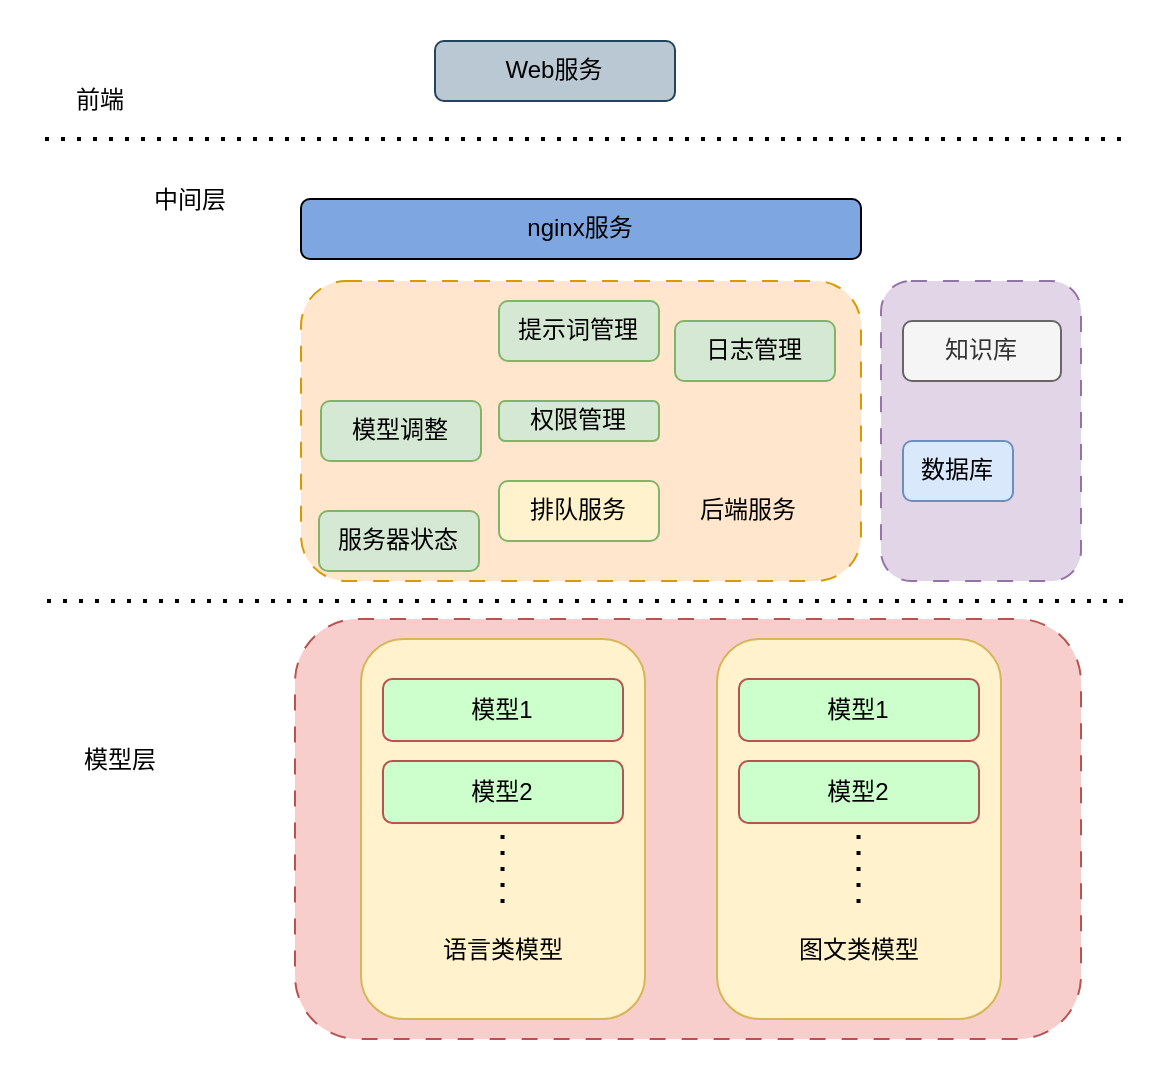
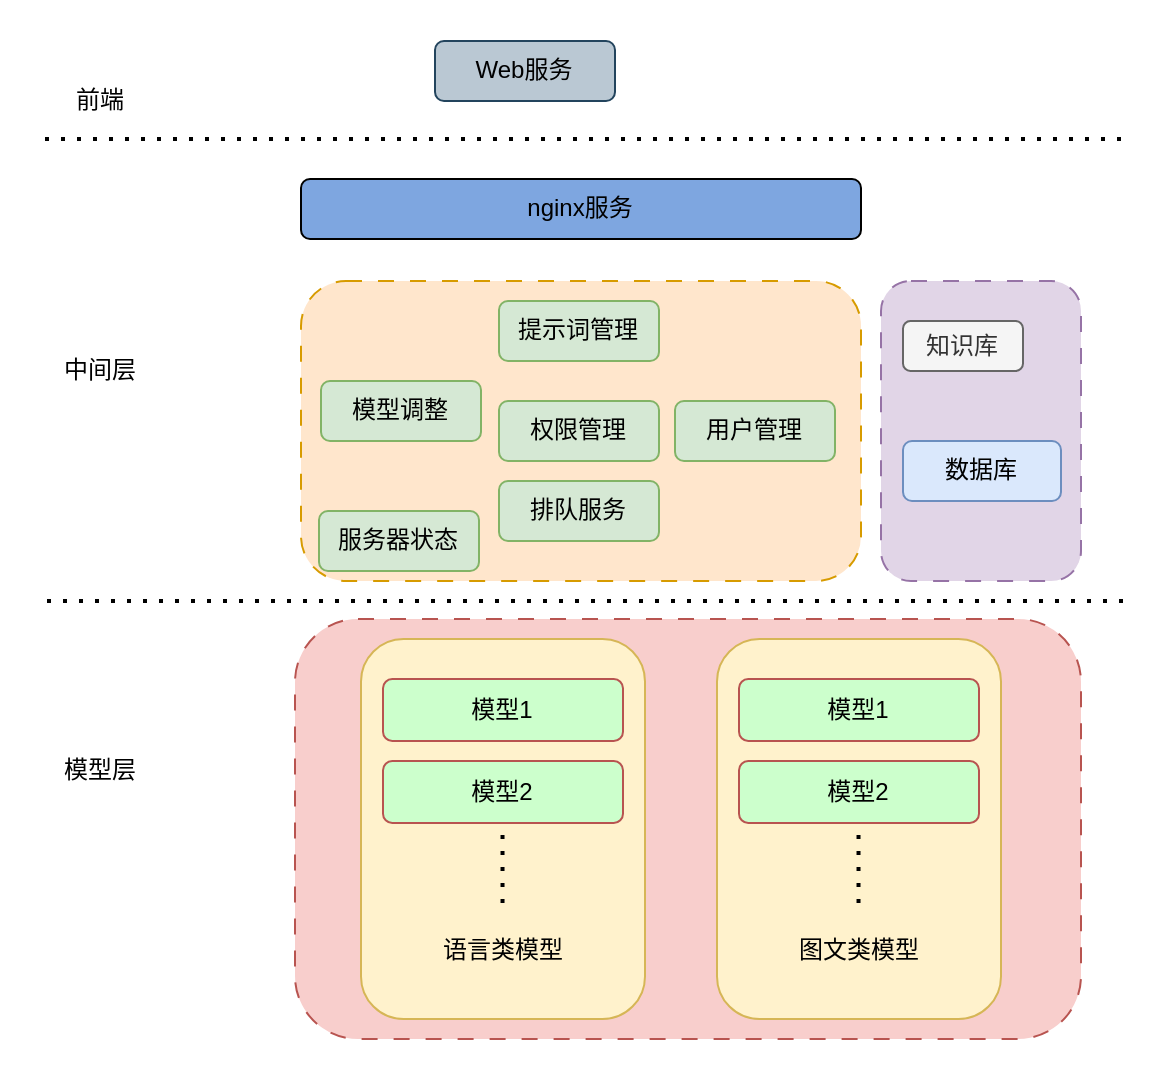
node "Web服务": size 240x60 -> 180x60
node "中间层": moved (191, 201) -> (101, 371)
node "nginx服务": moved (581, 229) -> (581, 209)
node "日志管理": removed
node "知识库": size 158x60 -> 120x50
node "权限管理": size 160x40 -> 160x60
node "模型调整": moved (401, 431) -> (401, 411)
node "用户管理": added
node "数据库": size 110x60 -> 158x60
node "排队服务": fillcolor #fff2cc -> #d5e8d4
node "后端服务": removed
node "模型层": moved (121, 761) -> (101, 771)
